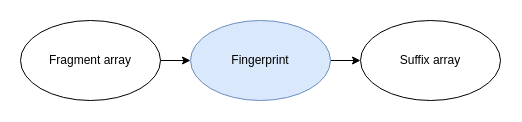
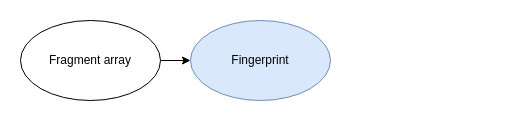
edge "Fingerprint" -> "Suffix array": removed
node "Suffix array": removed
